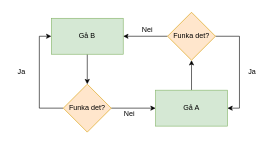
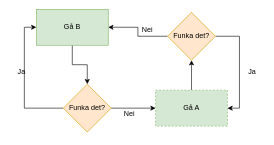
node "Gå B": moved (87, 36) -> (72, 27)
node "Gå A": style solid -> dashed
